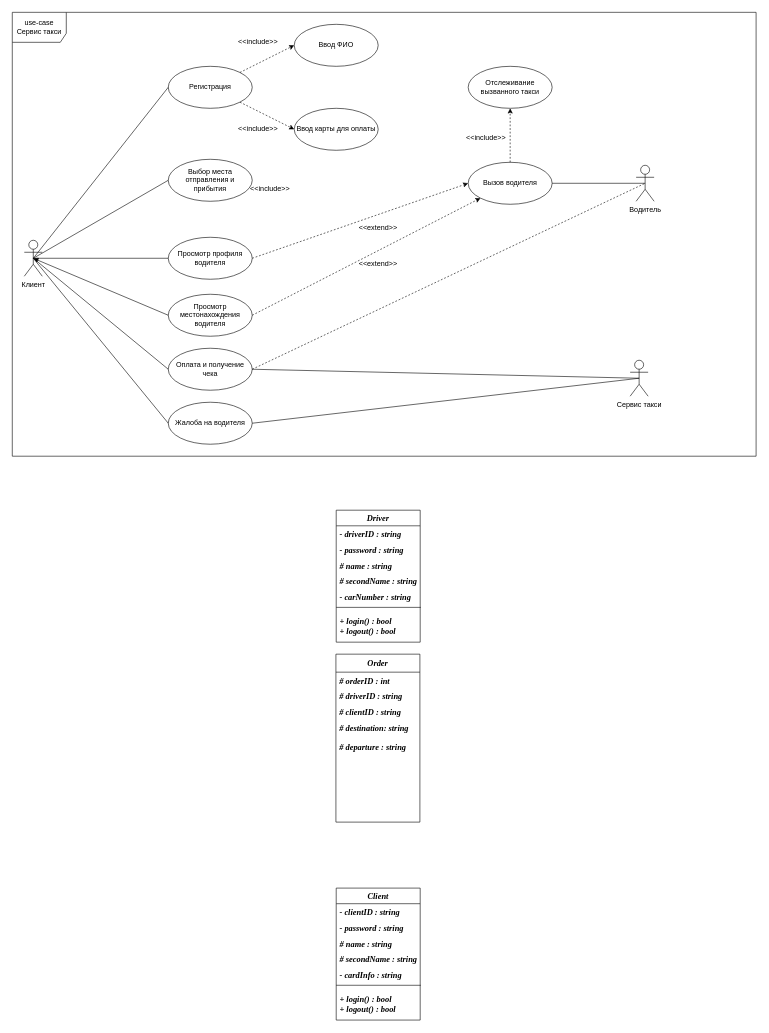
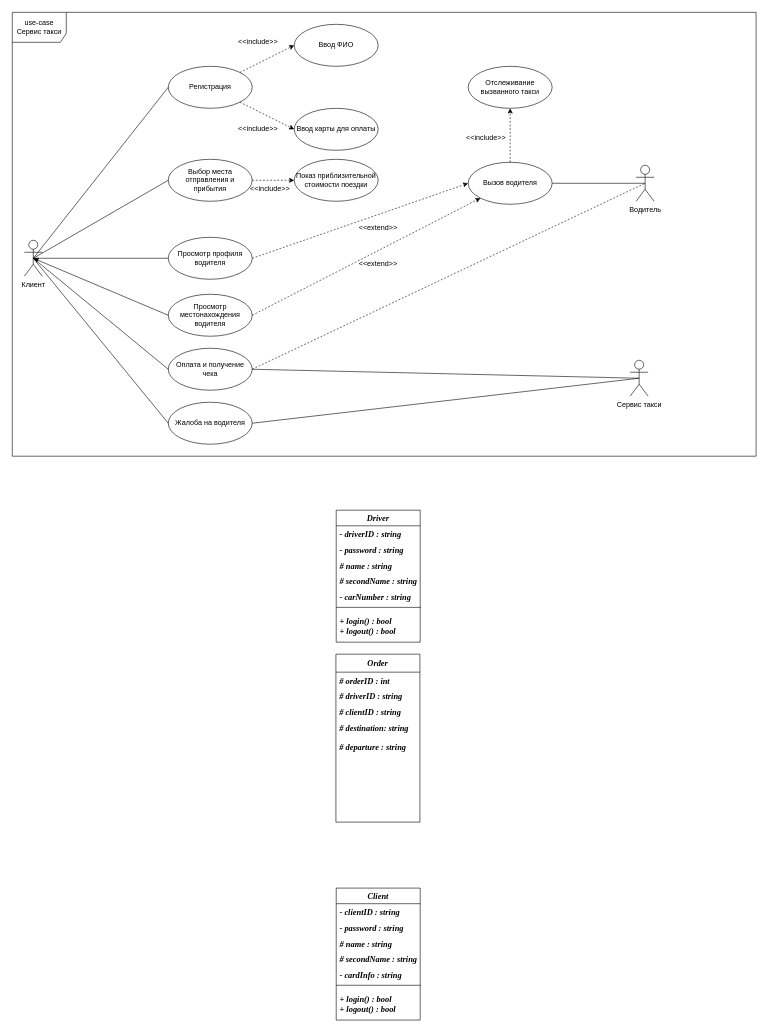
edge "Выбор места отправления и прибытия" -> "Показ приблизительной стоимости поездки": added
node "Показ приблизительной стоимости поездки": added
